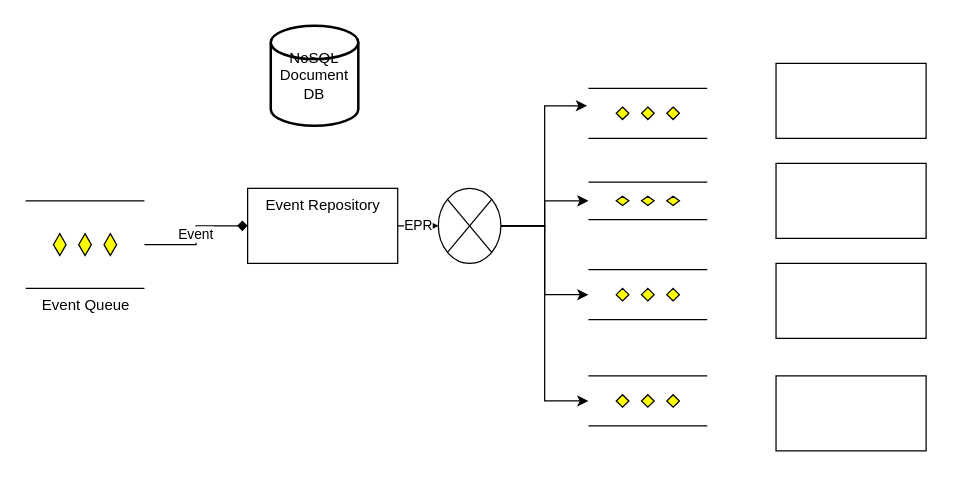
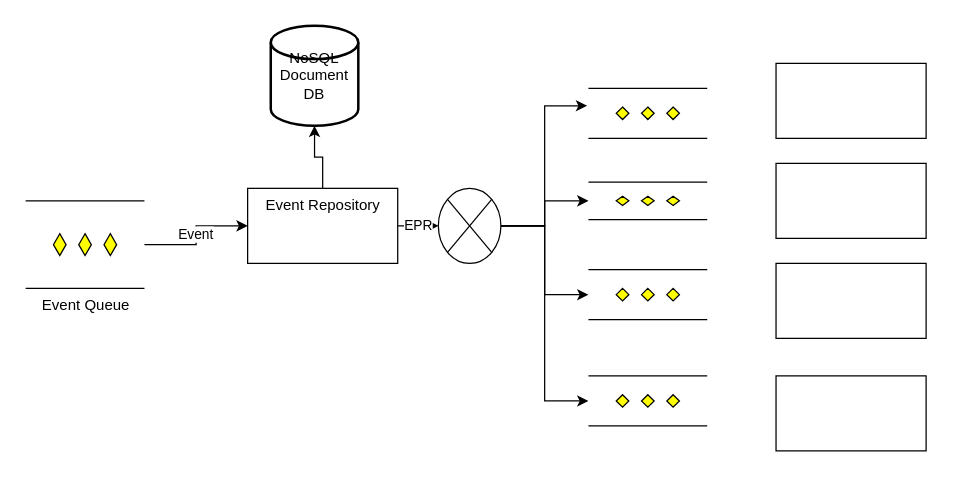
edge "Event Repository" -> "NoSQL Document DB": added
edge "Event Queue" -> "Event Repository": arrowhead diamond -> classic
